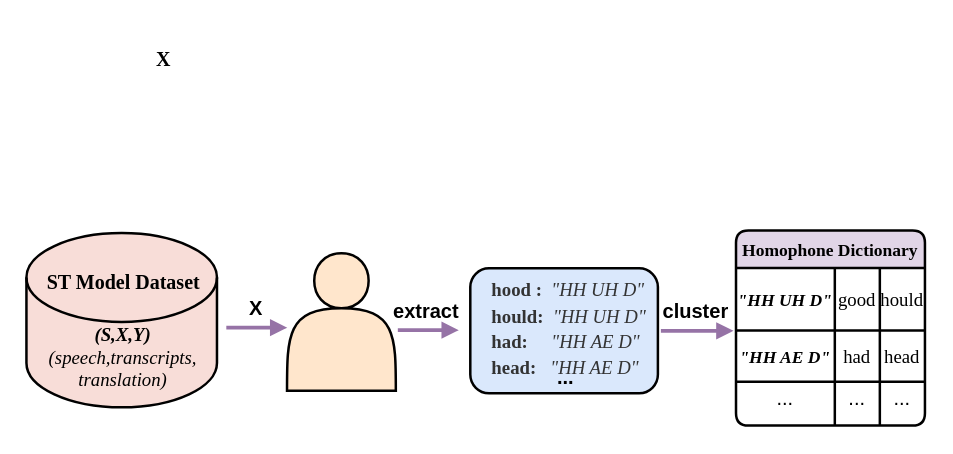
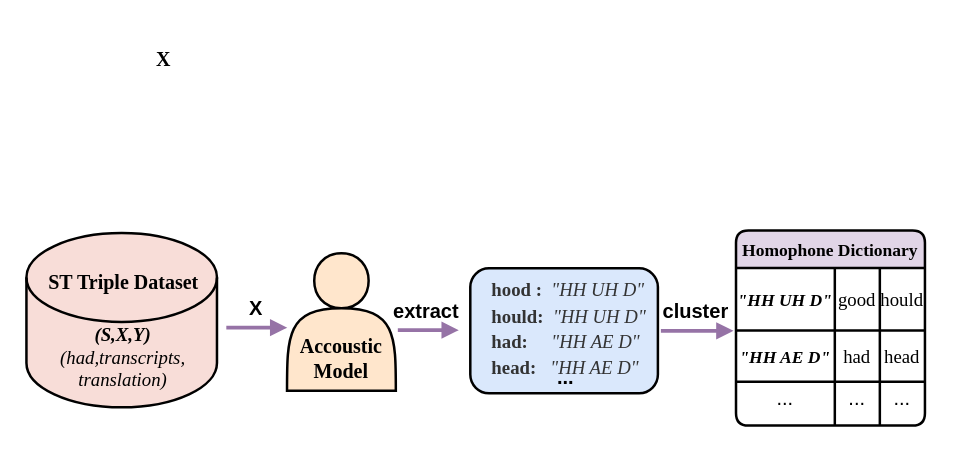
node "ST Model Dataset": label "ST Model Dataset" -> "ST Triple Dataset"
node "(S,X,Y) (speech,transcripts,translation)": label "(S,X,Y) (speech,transcripts,translation)" -> "(S,X,Y) (had,transcripts,translation)"
node "Accoustic Model": added
